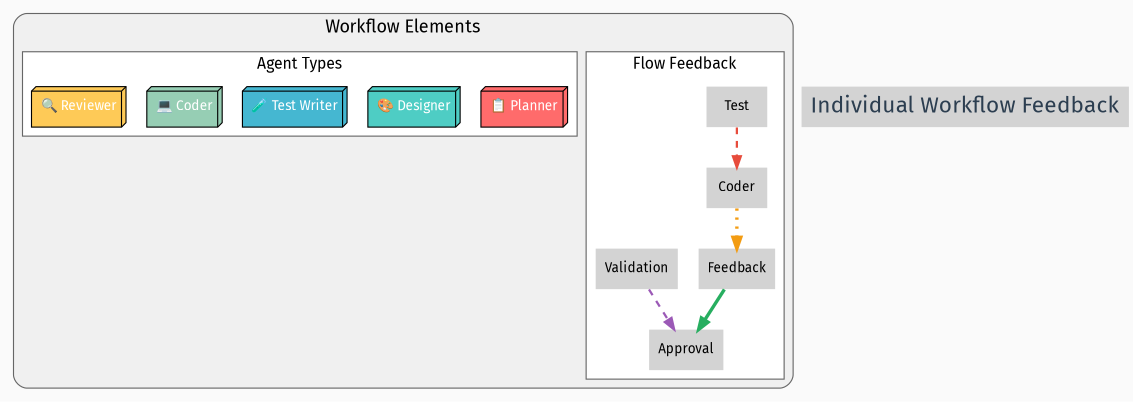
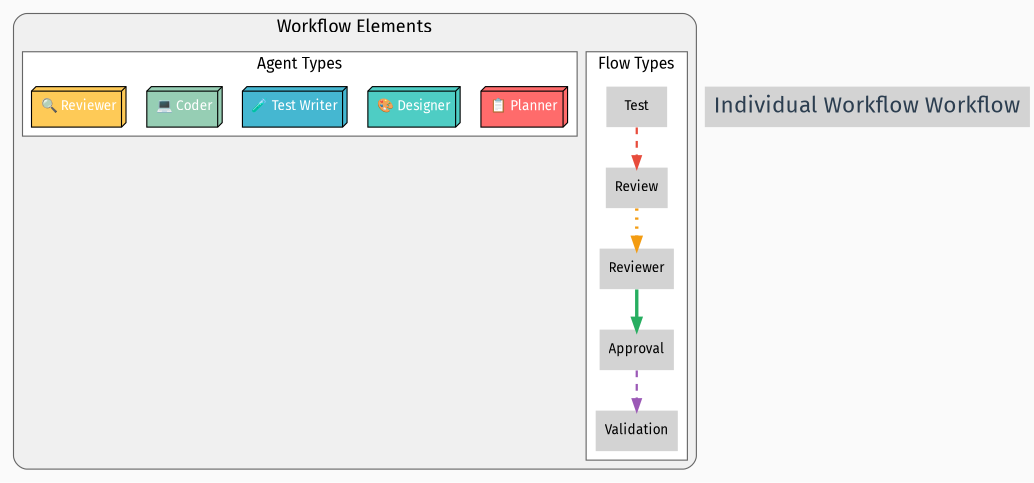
cluster "Flow Feedback": label "Flow Feedback" -> "Flow Types"
node "Individual Workflow Feedback": label "Individual Workflow Feedback" -> "Individual Workflow Workflow"
node "Coder": label "Coder" -> "Review"
node "Feedback": label "Feedback" -> "Reviewer"
edge "Validation" -> "Approval": reversed
